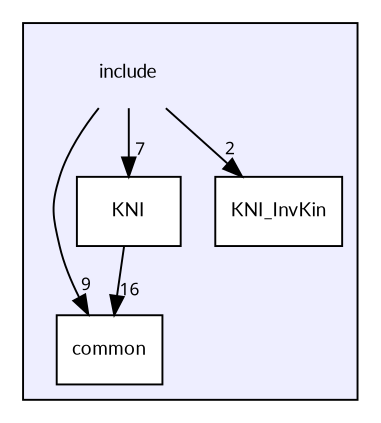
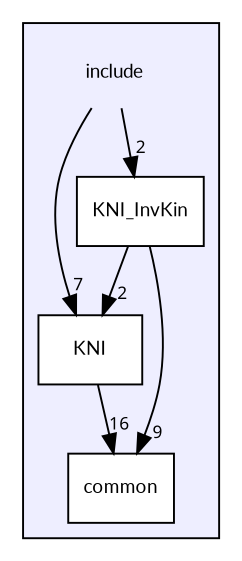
edge "include" -> "common": now "KNI_InvKin" -> "common"
edge "KNI_InvKin" -> "KNI": added
